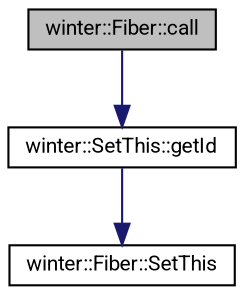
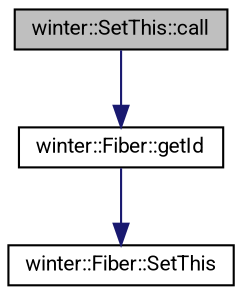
node "winter::Fiber::call": label "winter::Fiber::call" -> "winter::SetThis::call"
node "winter::SetThis::getId": label "winter::SetThis::getId" -> "winter::Fiber::getId"
